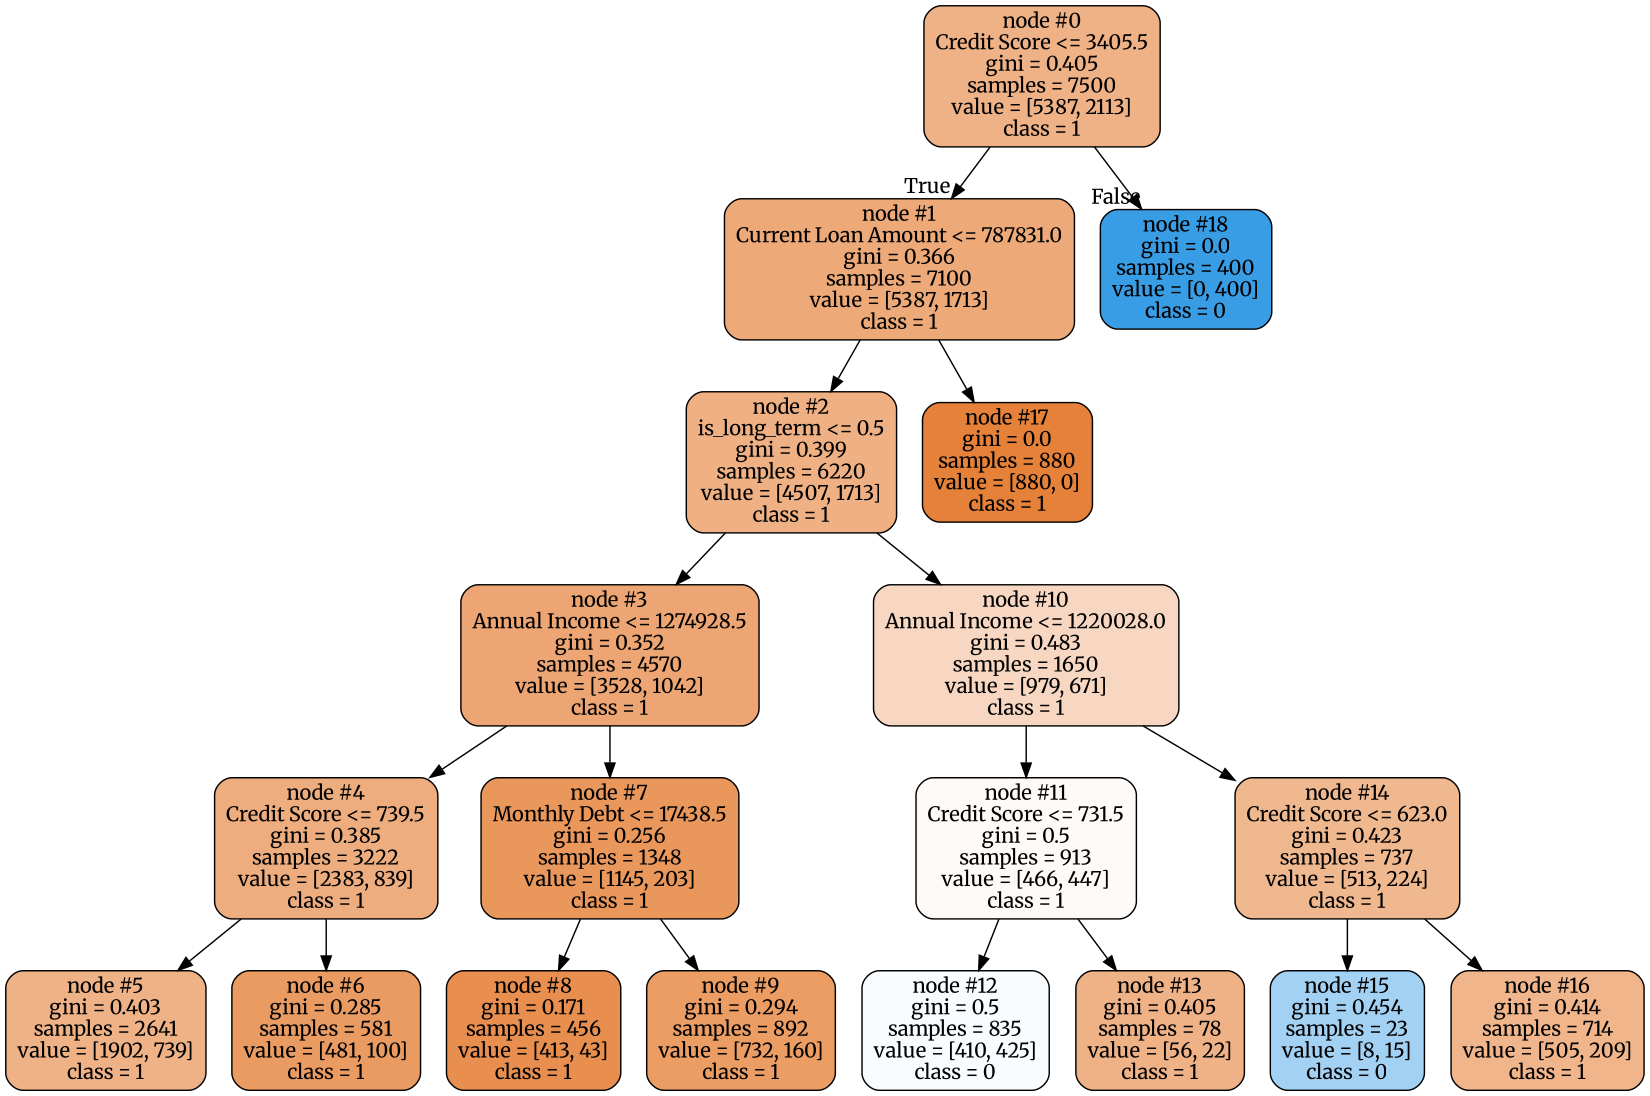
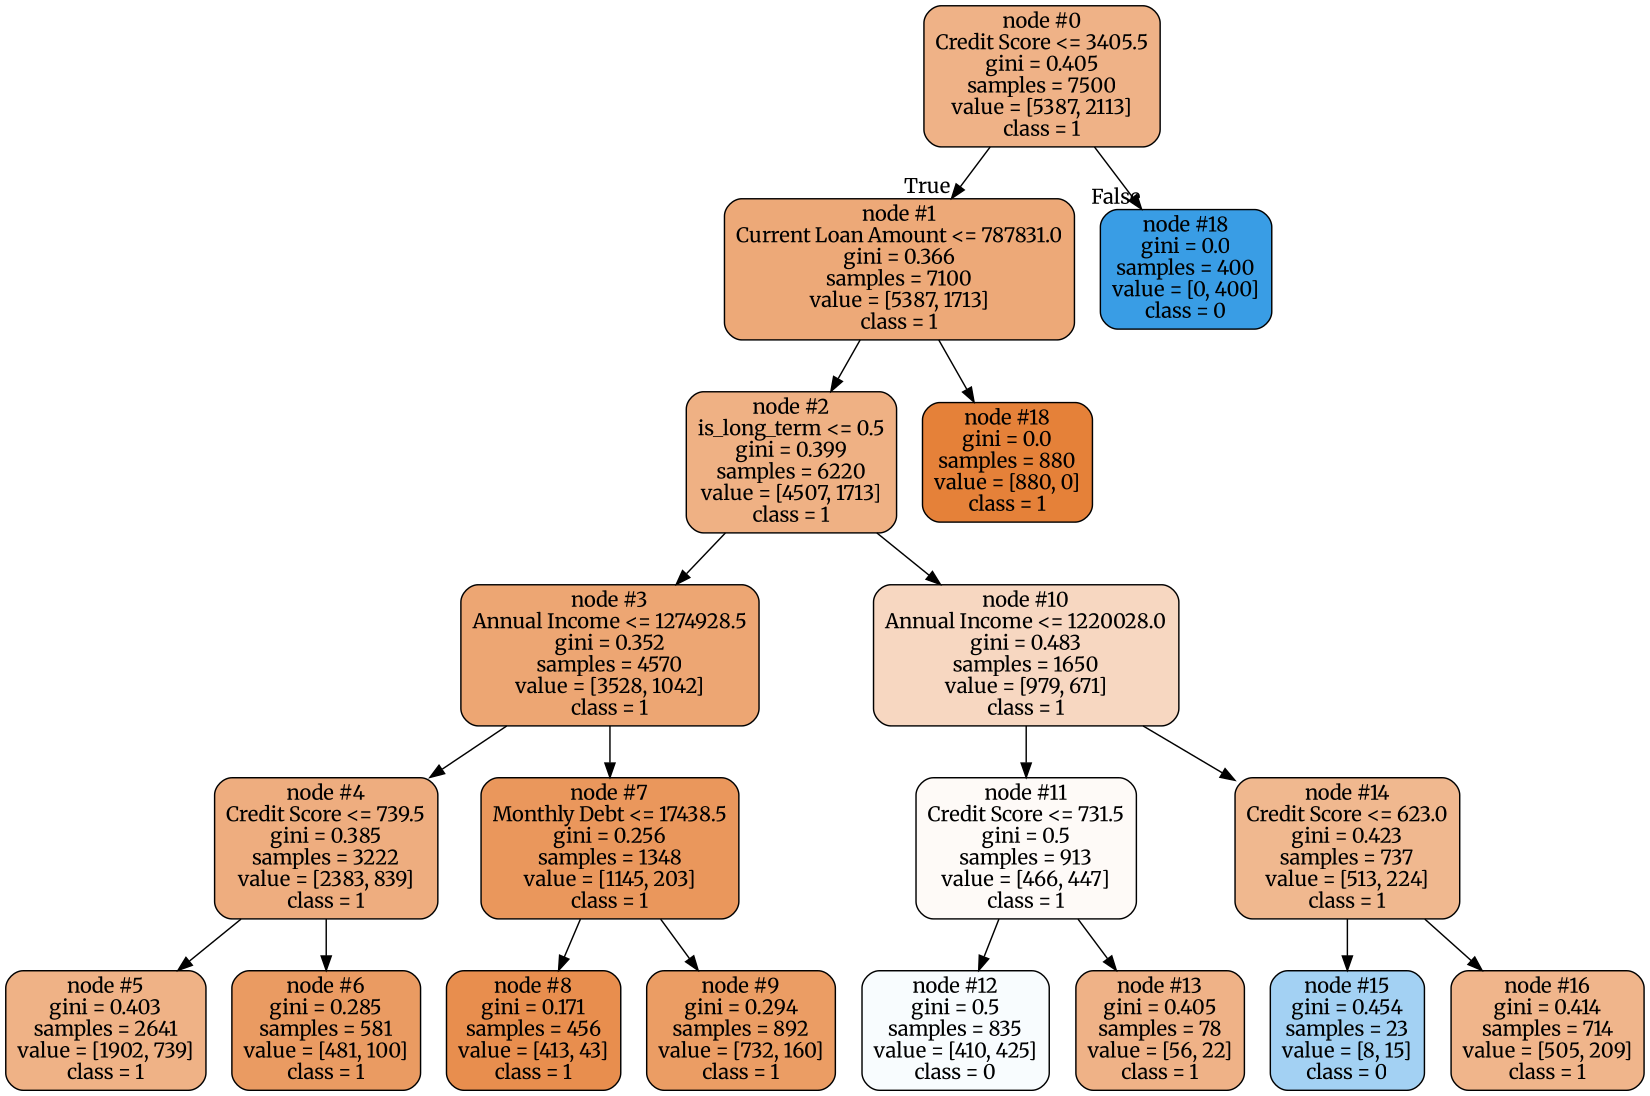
node "node #17 gini = 0.0 samples = 880 value = [880, 0] class = 1": label "node #17 gini = 0.0 samples = 880 value = [880, 0] class = 1" -> "node #18 gini = 0.0 samples = 880 value = [880, 0] class = 1"
